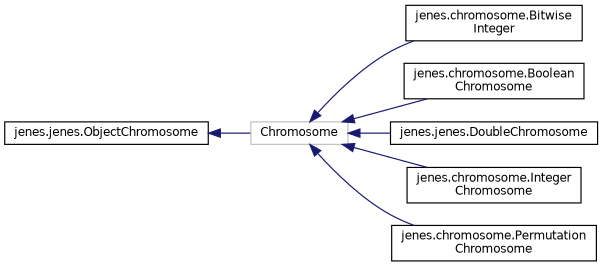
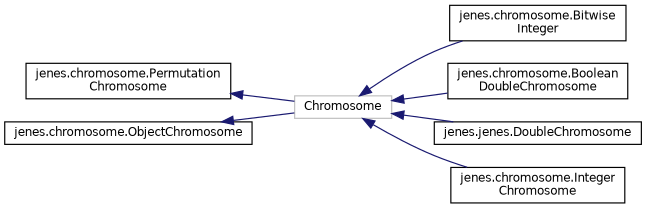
node "jenes.chromosome.Boolean Chromosome": label "jenes.chromosome.Boolean Chromosome" -> "jenes.chromosome.Boolean DoubleChromosome"
node "jenes.jenes.ObjectChromosome": label "jenes.jenes.ObjectChromosome" -> "jenes.chromosome.ObjectChromosome"
edge "jenes.chromosome.Permutation Chromosome" -> "Chromosome": reversed
